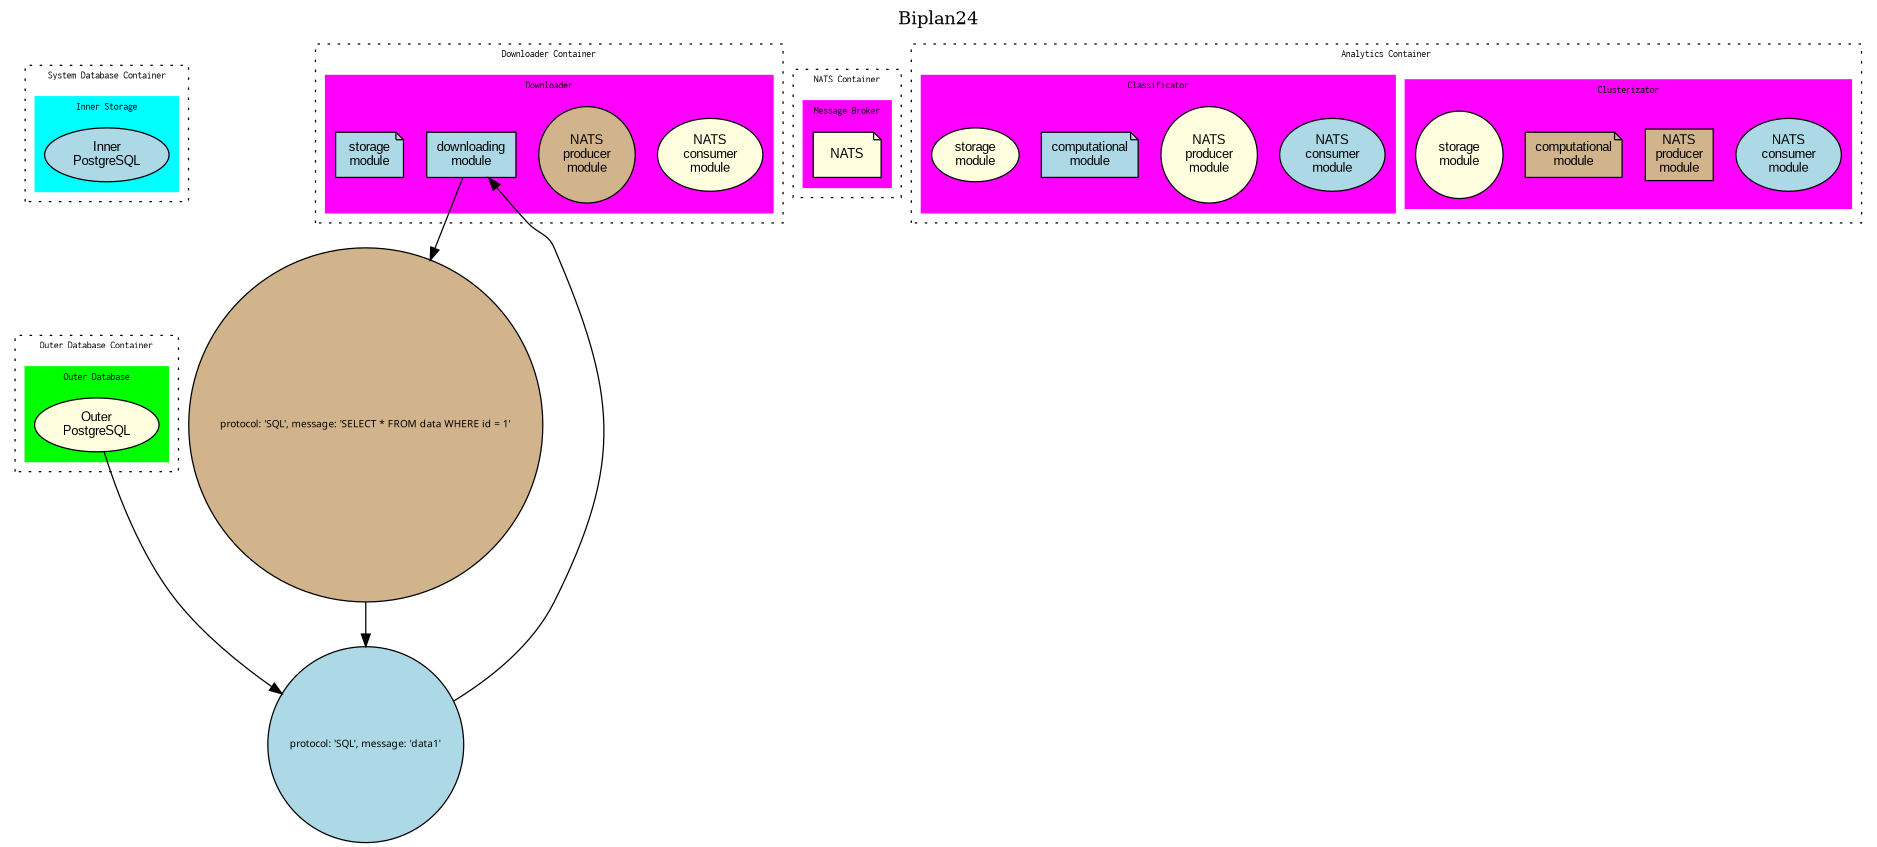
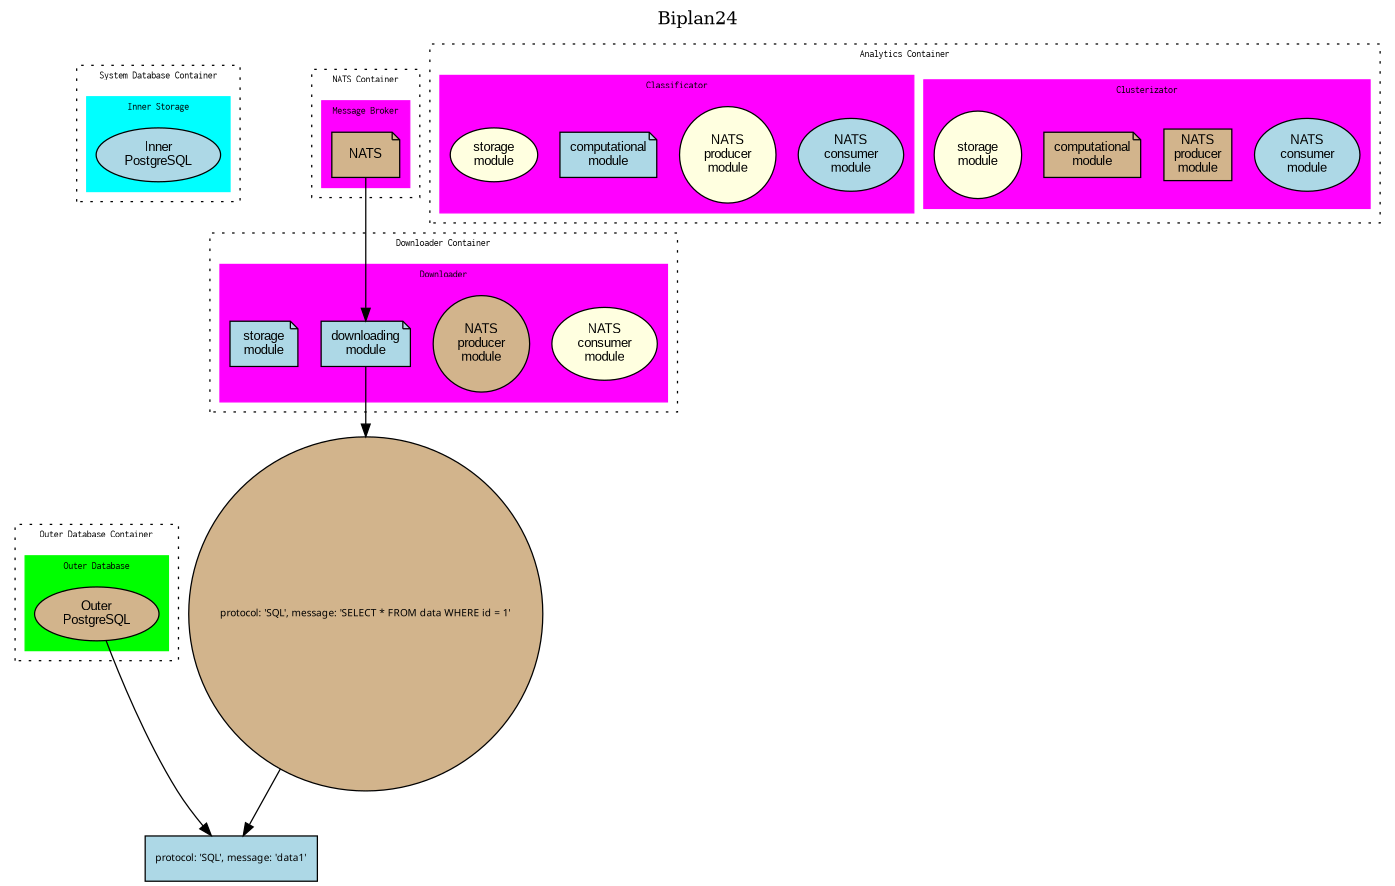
node "downloading module": shape box -> note
node "NATS": fillcolor lightyellow -> tan
node "Outer PostgreSQL": fillcolor lightyellow -> tan
edge "protocol: 'SQL', message: 'data1'" -> "downloading module": now "NATS" -> "downloading module"
node "protocol: 'SQL', message: 'data1'": shape circle -> box
